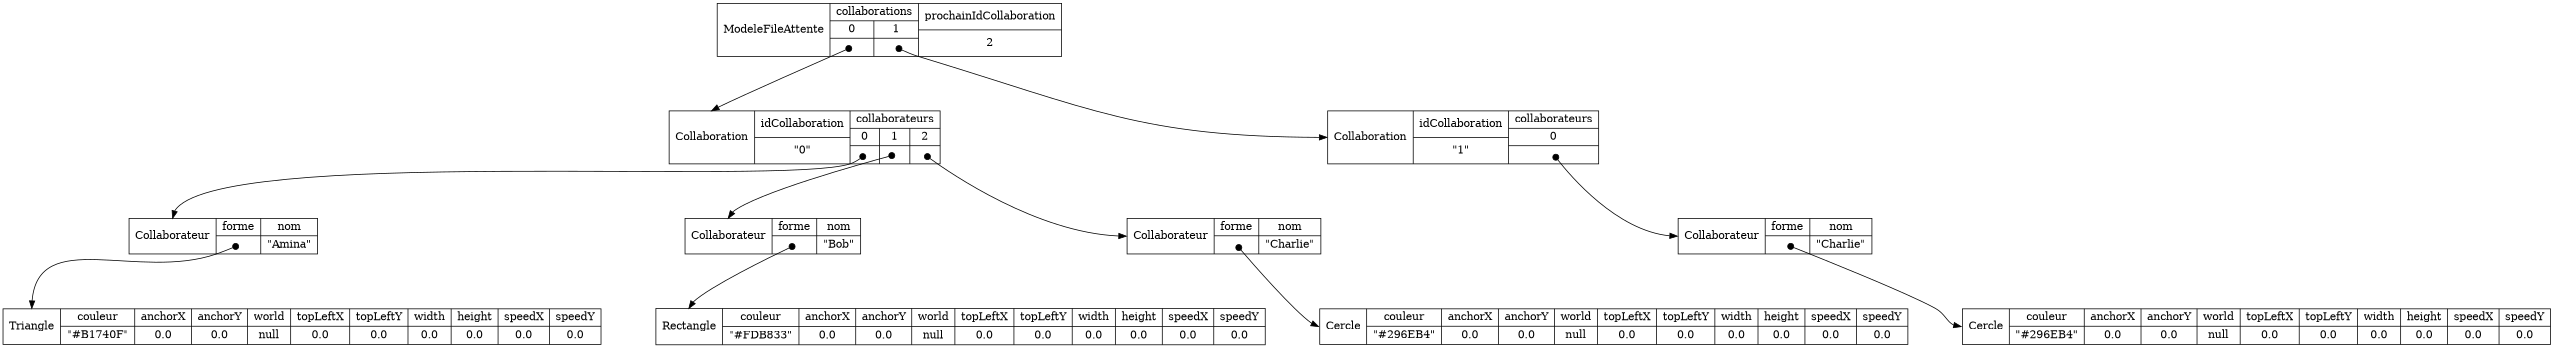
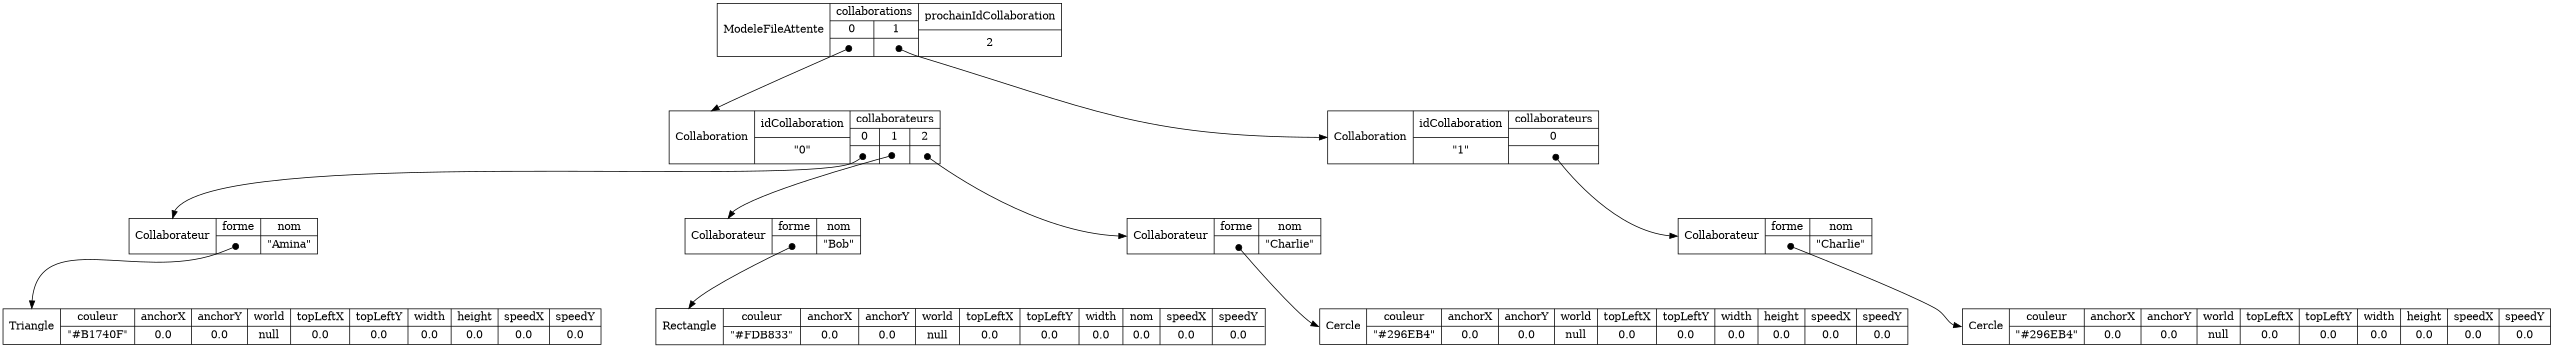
node "Rectangle": text "height" -> "nom"
